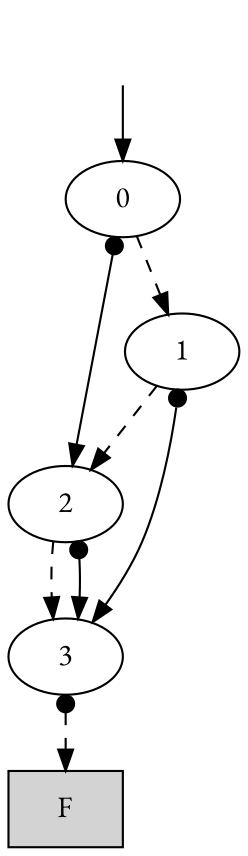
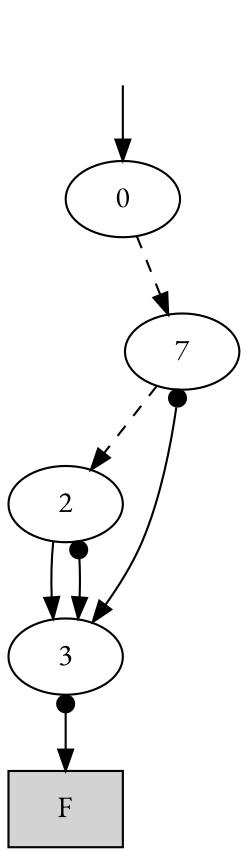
edge "0" -- "2": removed
node "1": label "1" -> "7"
edge "2" -> "3": style dashed -> solid
edge "3" -- "F": style dashed -> solid
